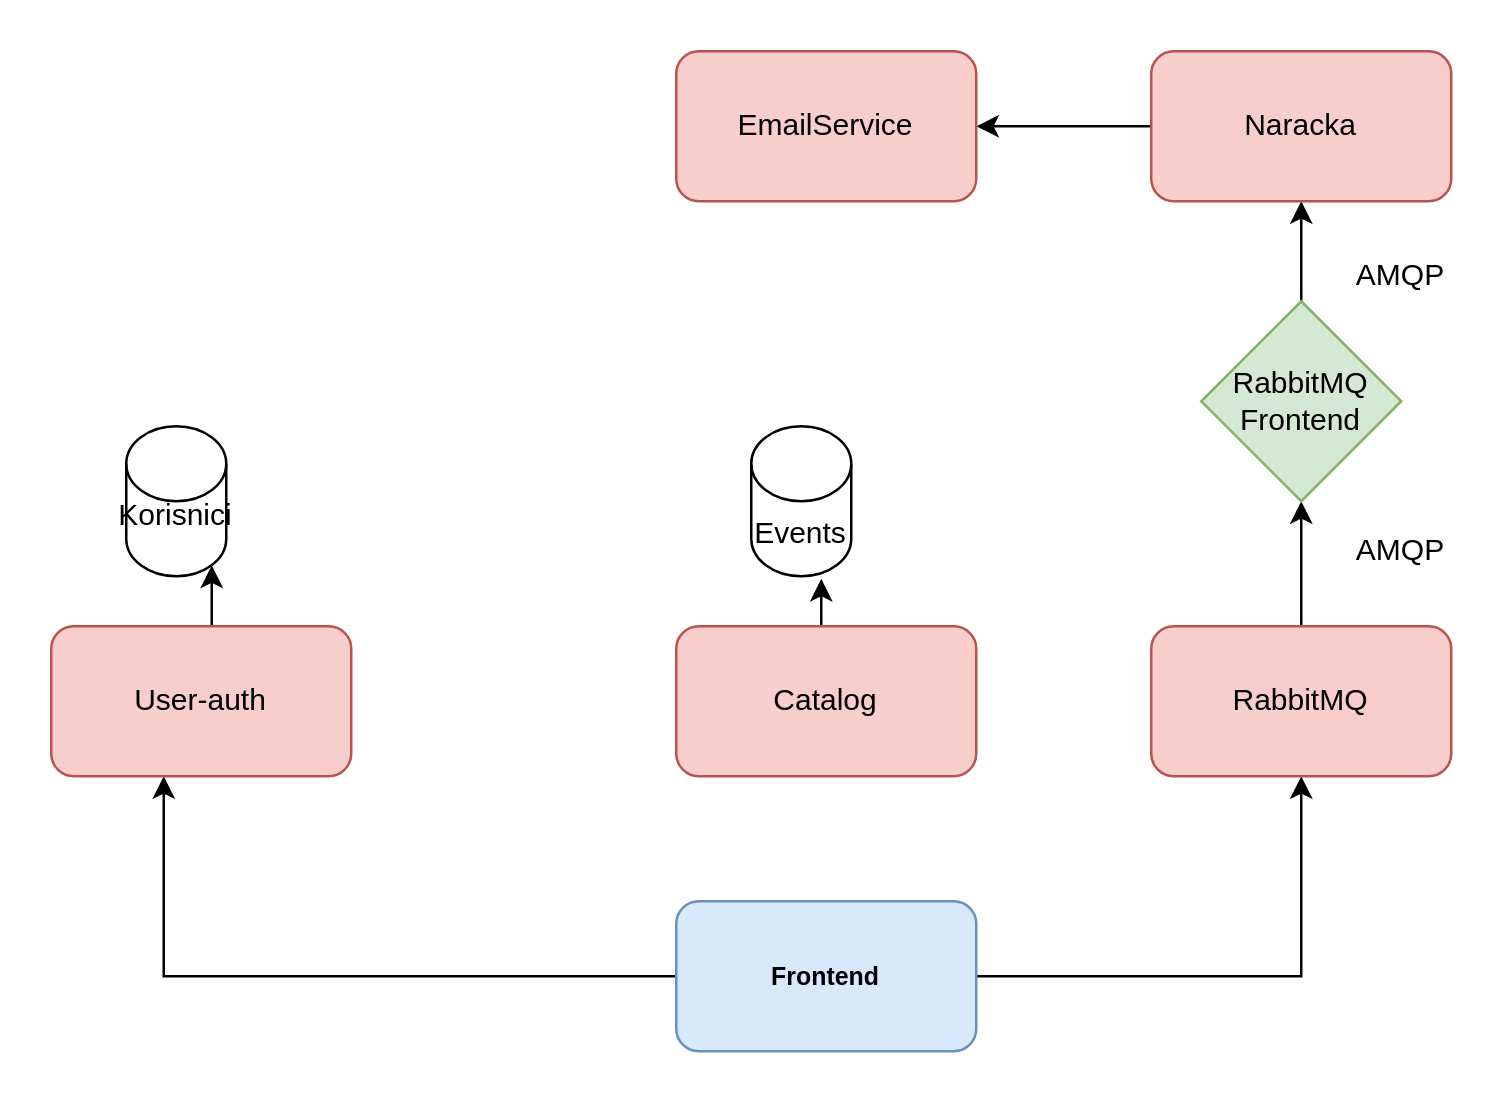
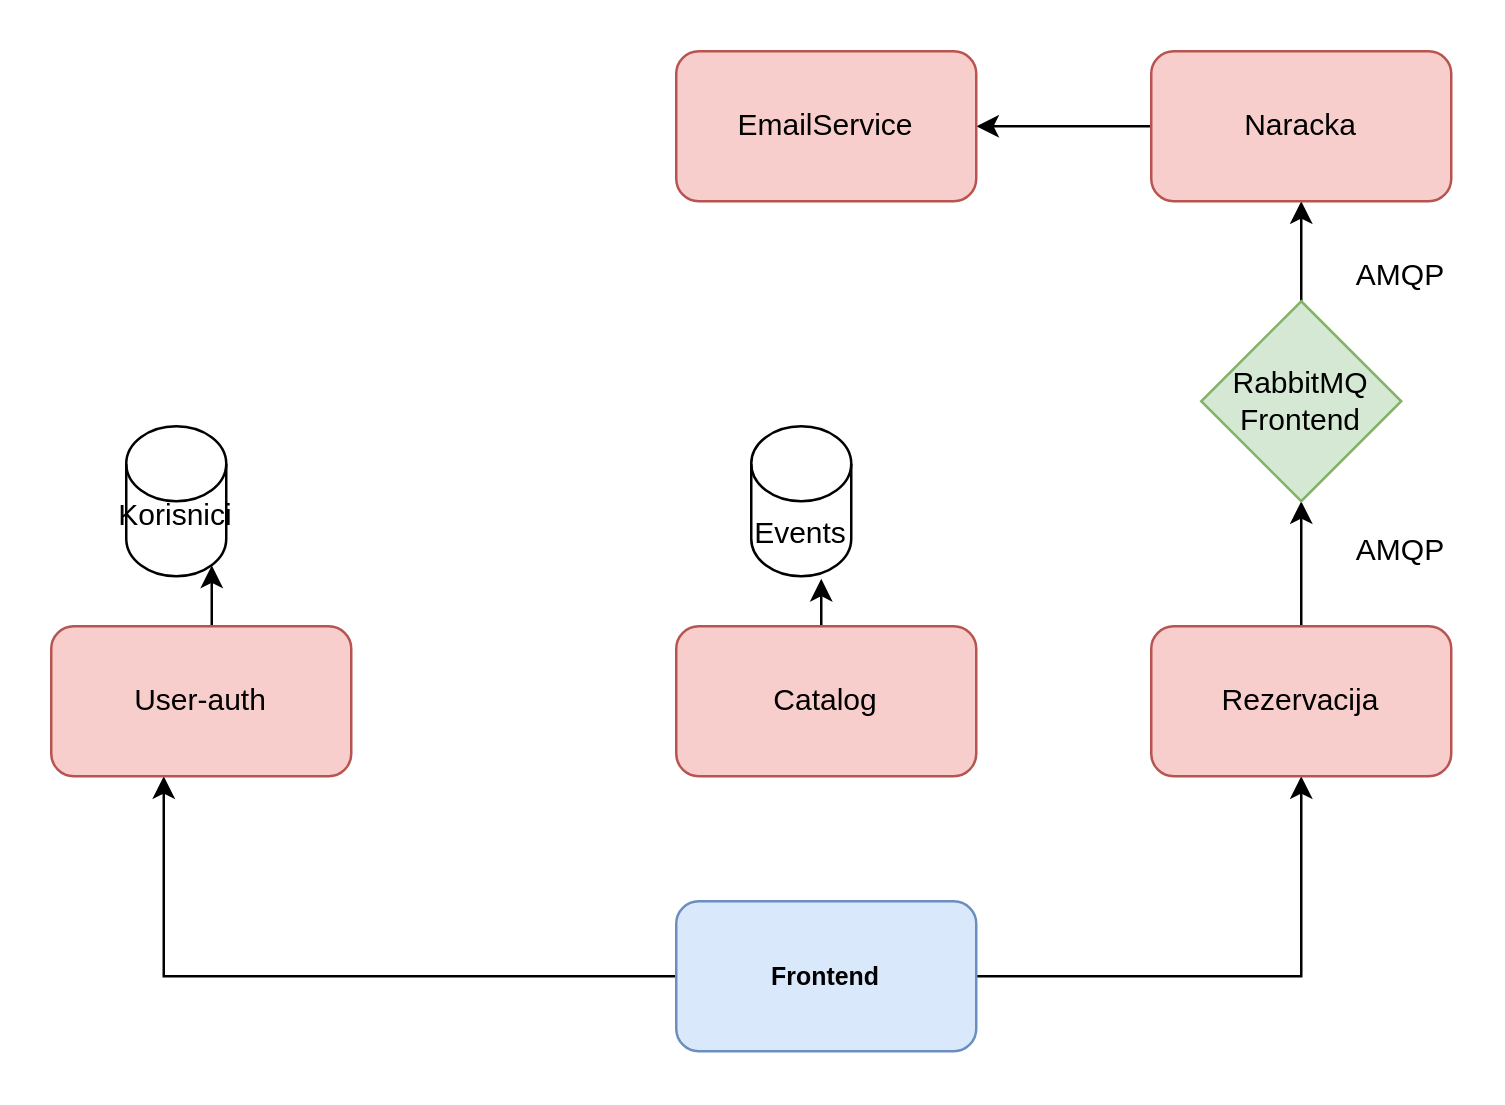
node "RabbitMQ": label "RabbitMQ" -> "Rezervacija"
